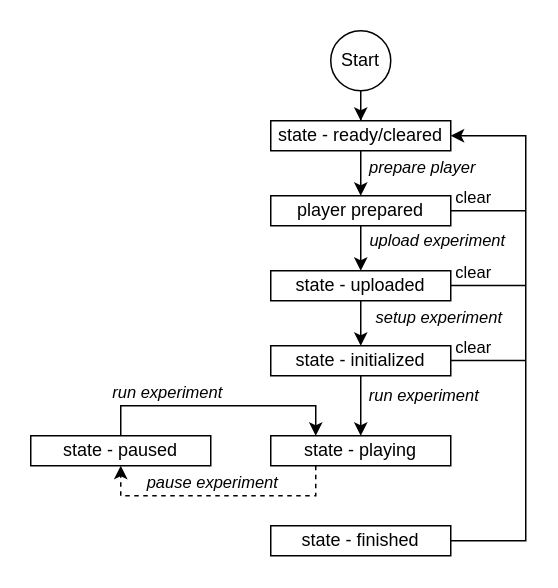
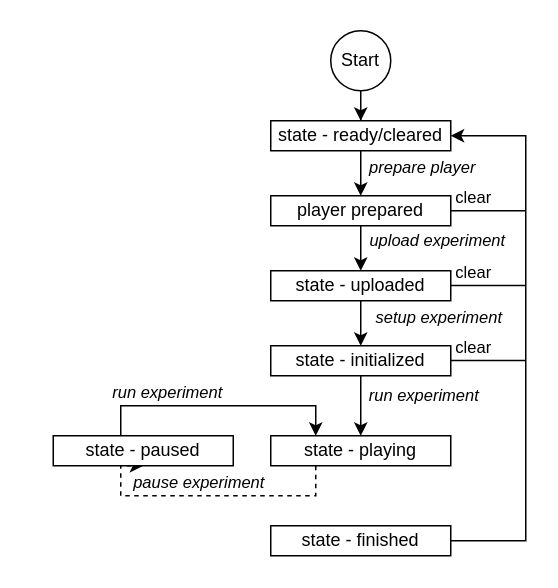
node "state - paused": moved (121, 451) -> (143, 451)
